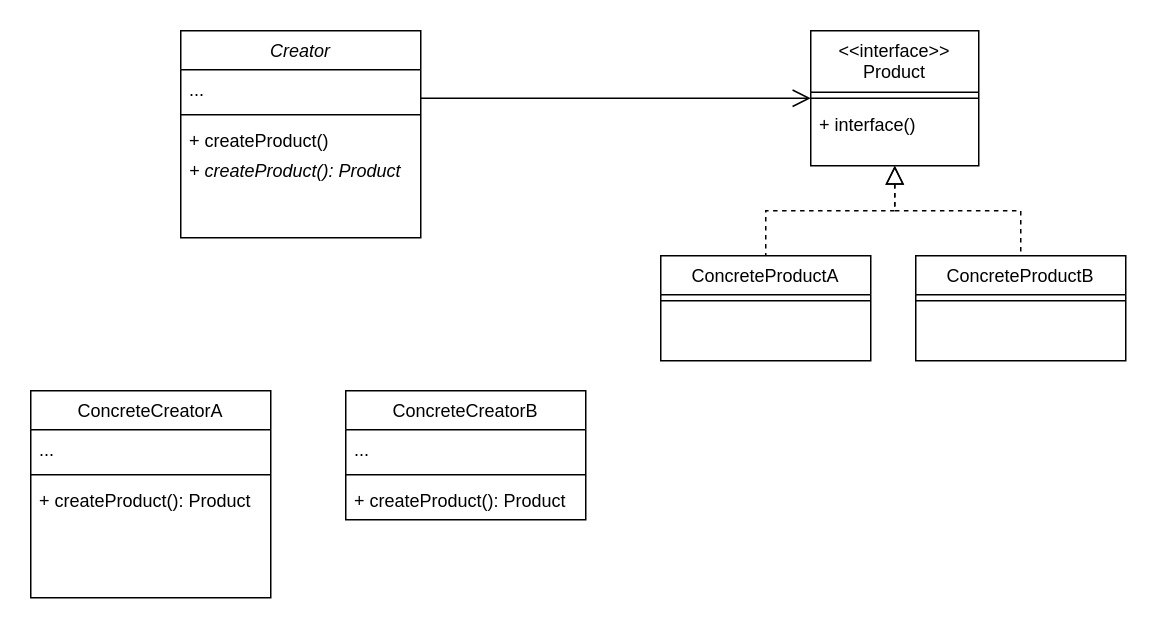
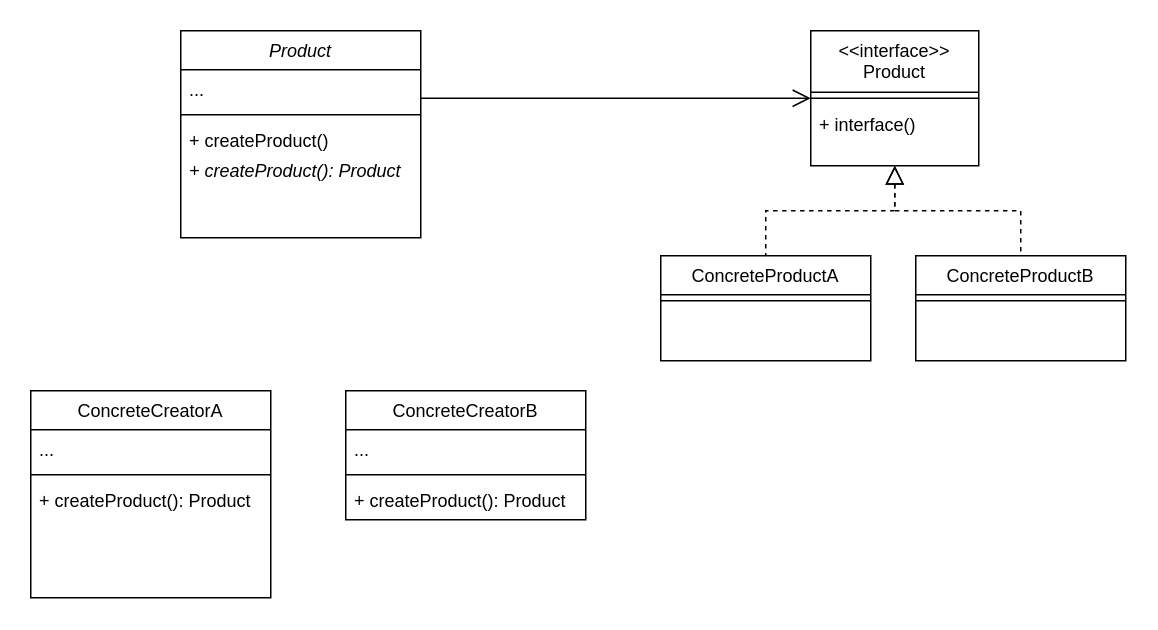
node "Creator": label "Creator" -> "Product"
